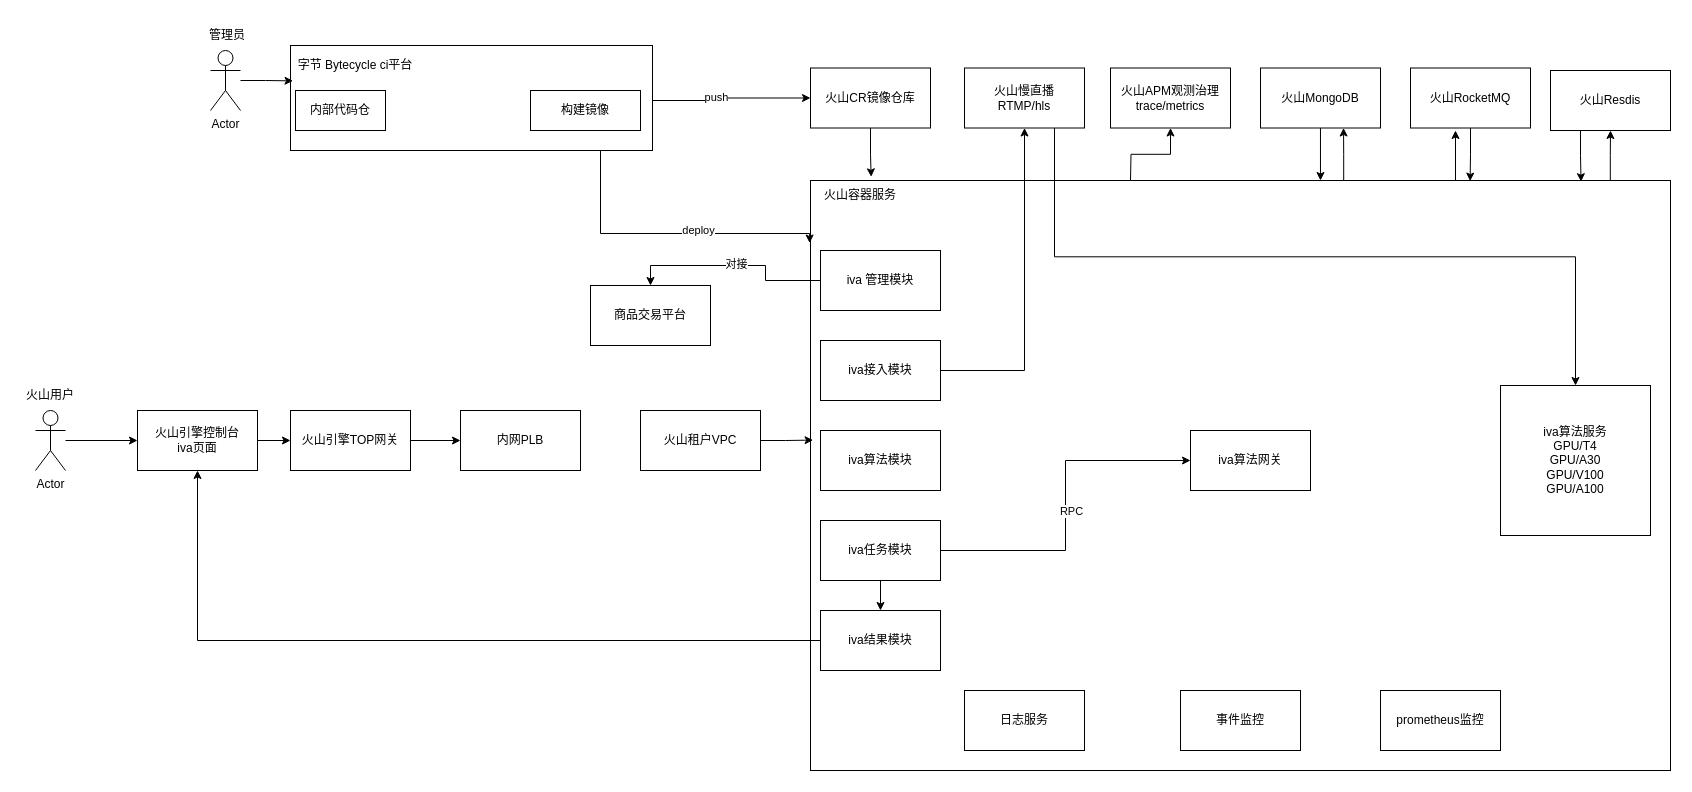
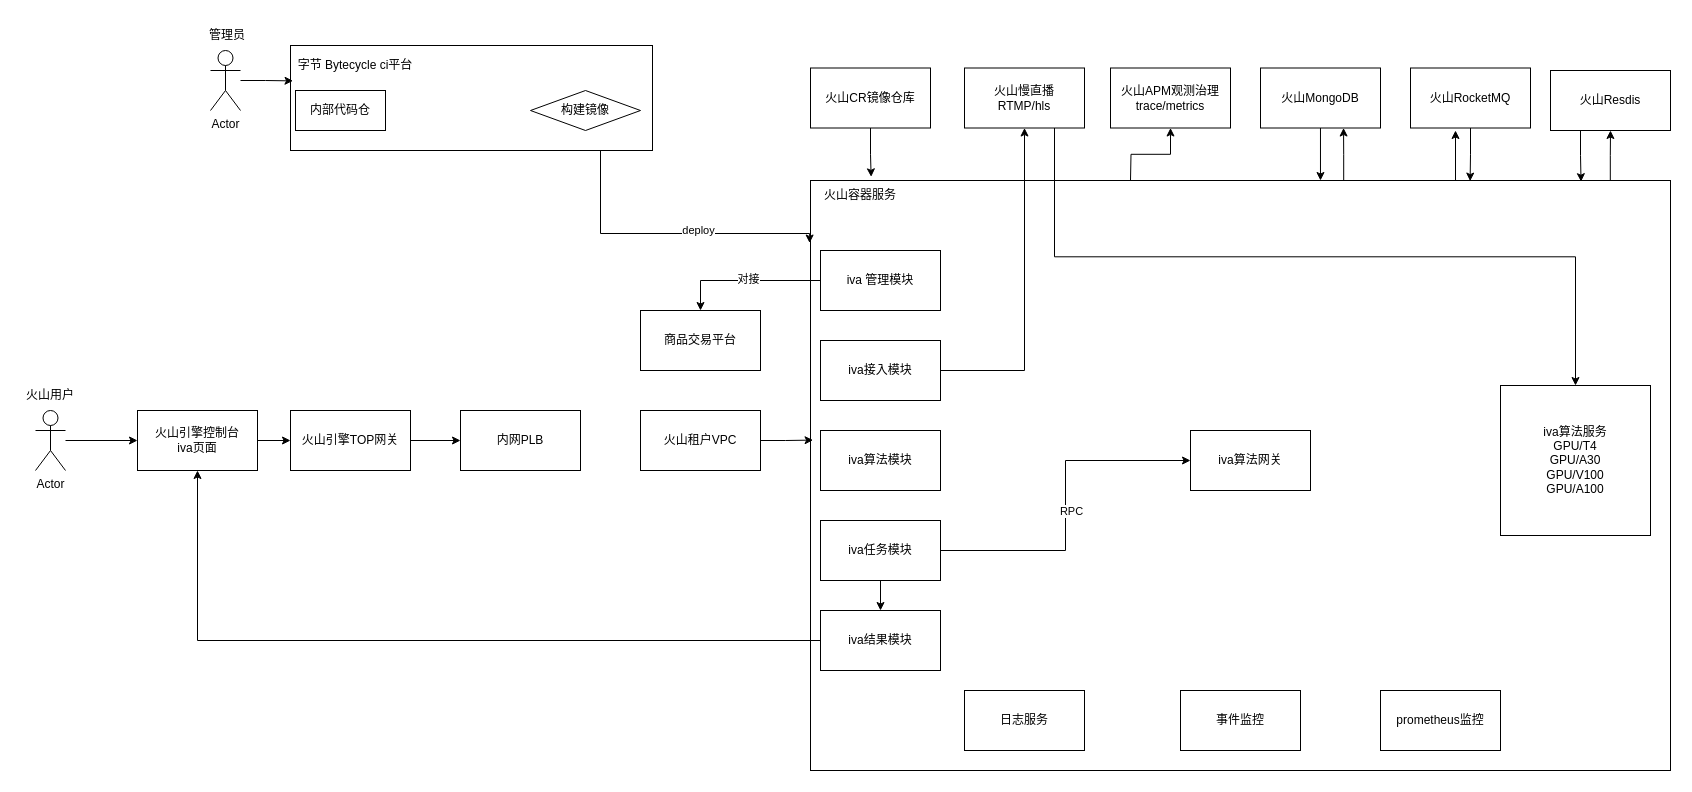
edge "构建镜像" -> "火山CR镜像仓库": removed, label "push"
node "构建镜像": shape rectangle -> diamond
node "商品交易平台": moved (651, 316) -> (701, 341)
